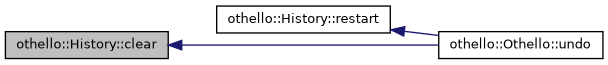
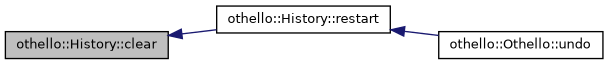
edge "othello::Othello::undo" -> "othello::History::clear": now "othello::History::restart" -> "othello::History::clear"
